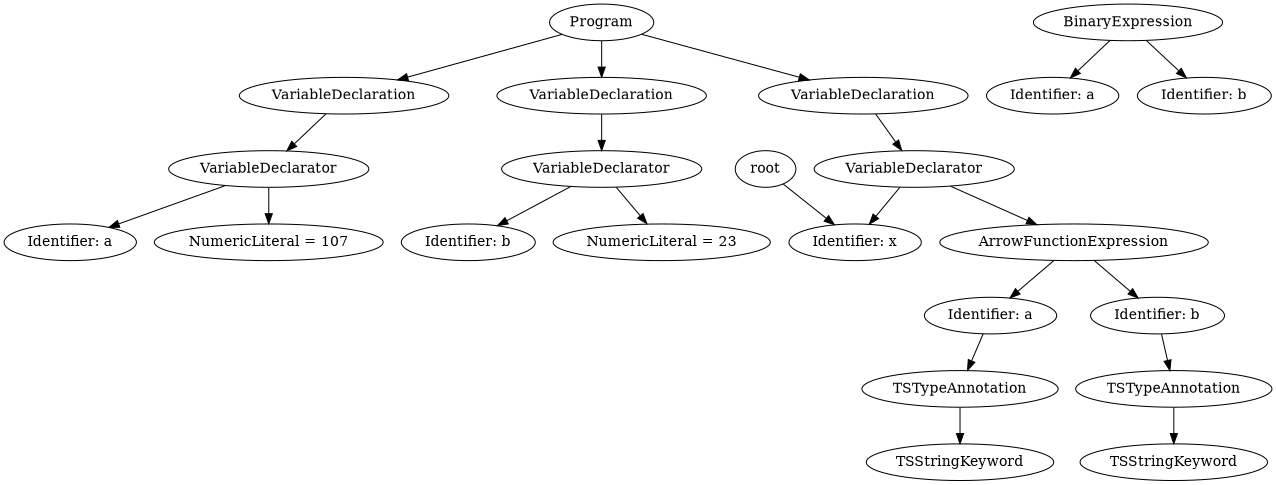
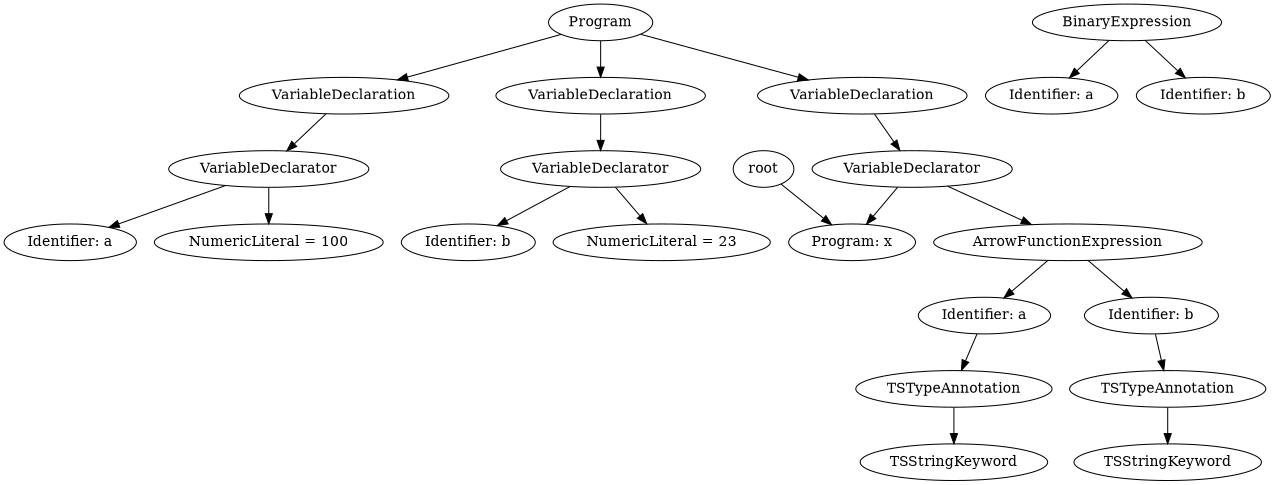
node "NumericLiteral = 107": label "NumericLiteral = 107" -> "NumericLiteral = 100"
node "Identifier: x": label "Identifier: x" -> "Program: x"
